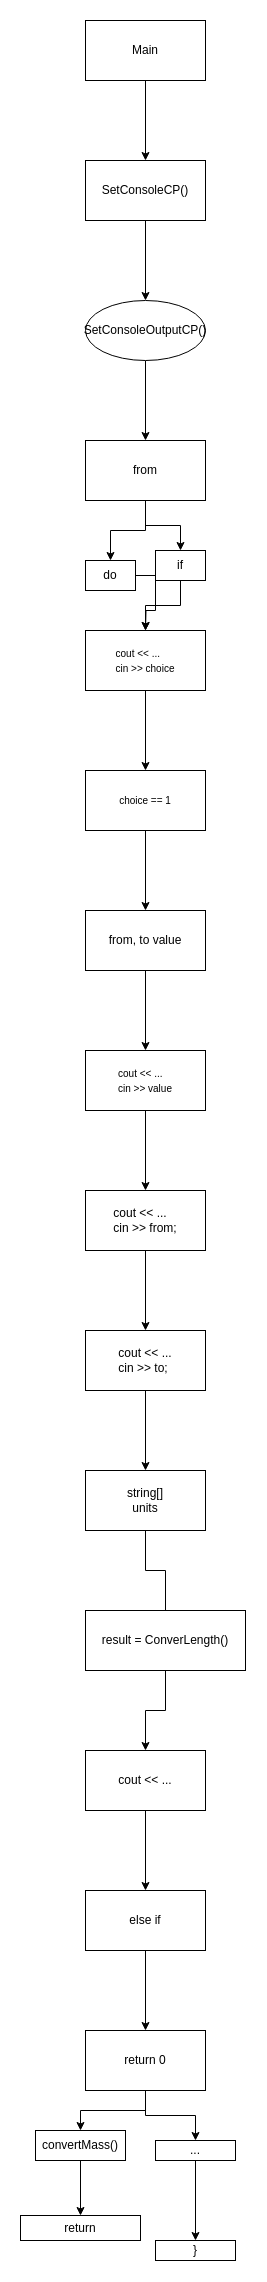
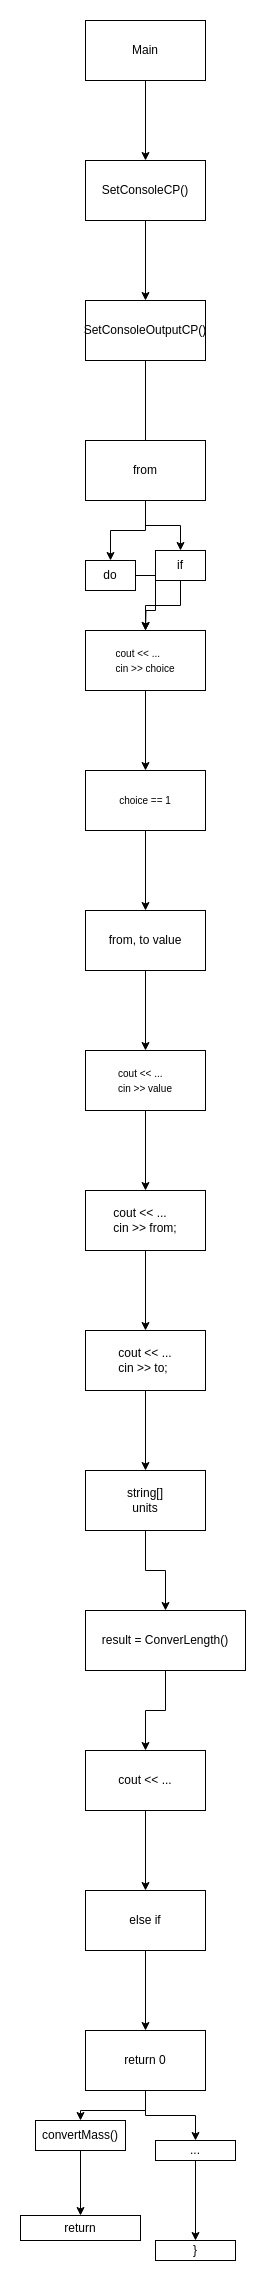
node "SetConsoleOutputCP()": shape ellipse -> rectangle
edge "SetConsoleOutputCP()" -> "from": arrowhead classic -> none
edge "string[] units" -- "result = ConverLength()": arrowhead none -> classic
node "convertMass()": moved (81, 2146) -> (81, 2136)
